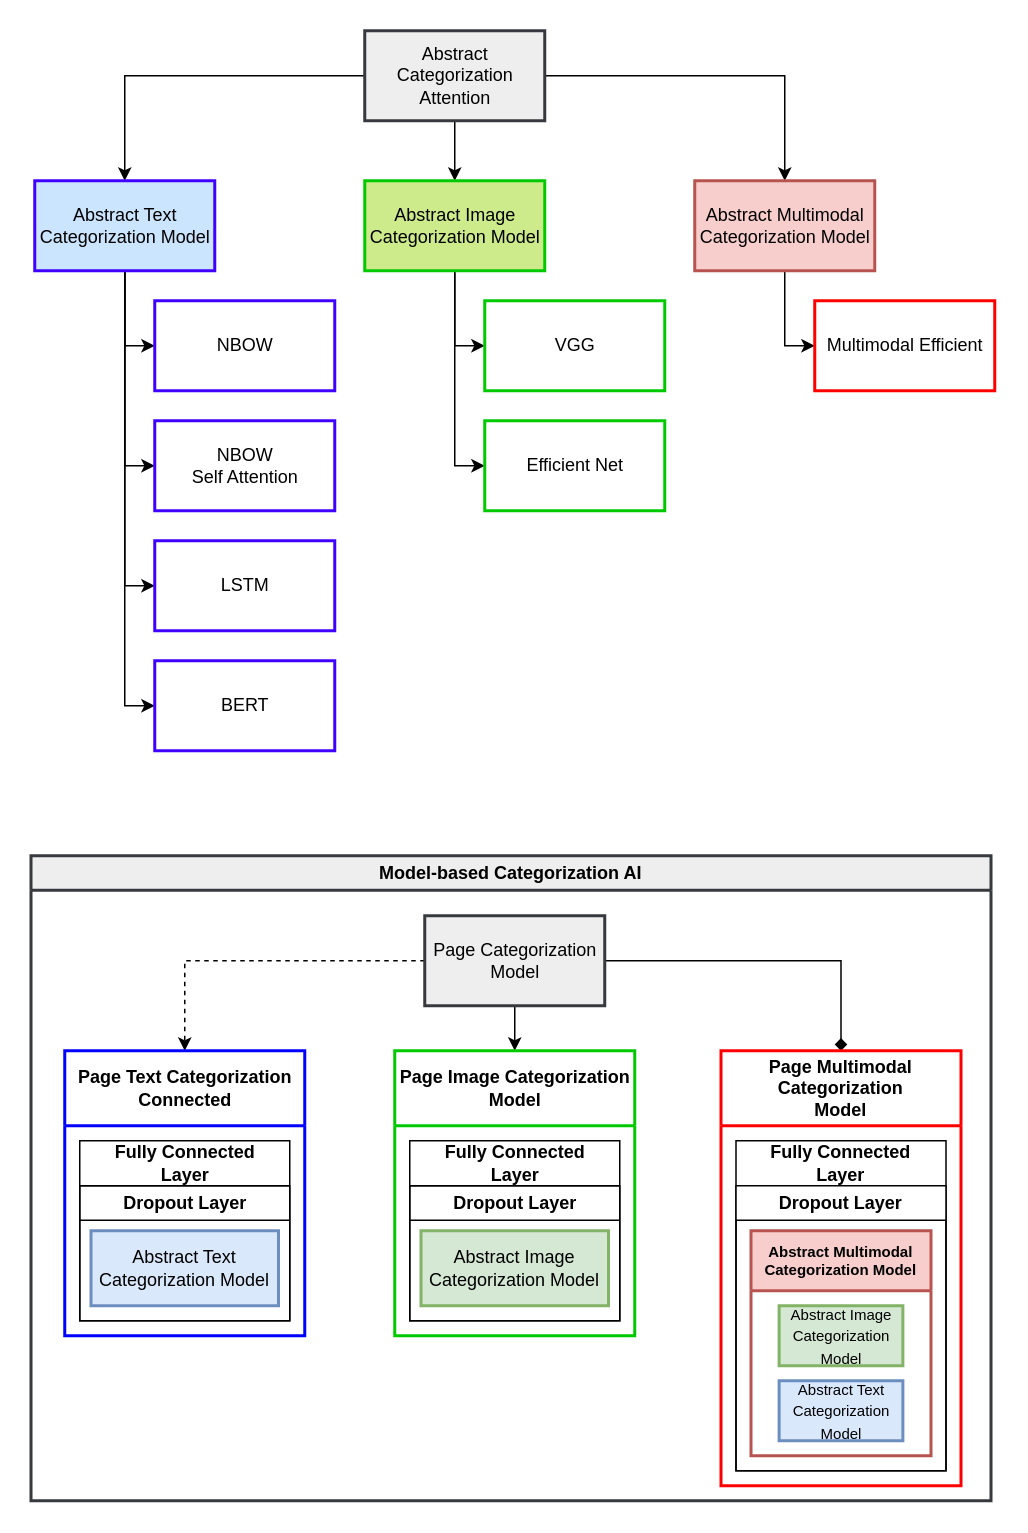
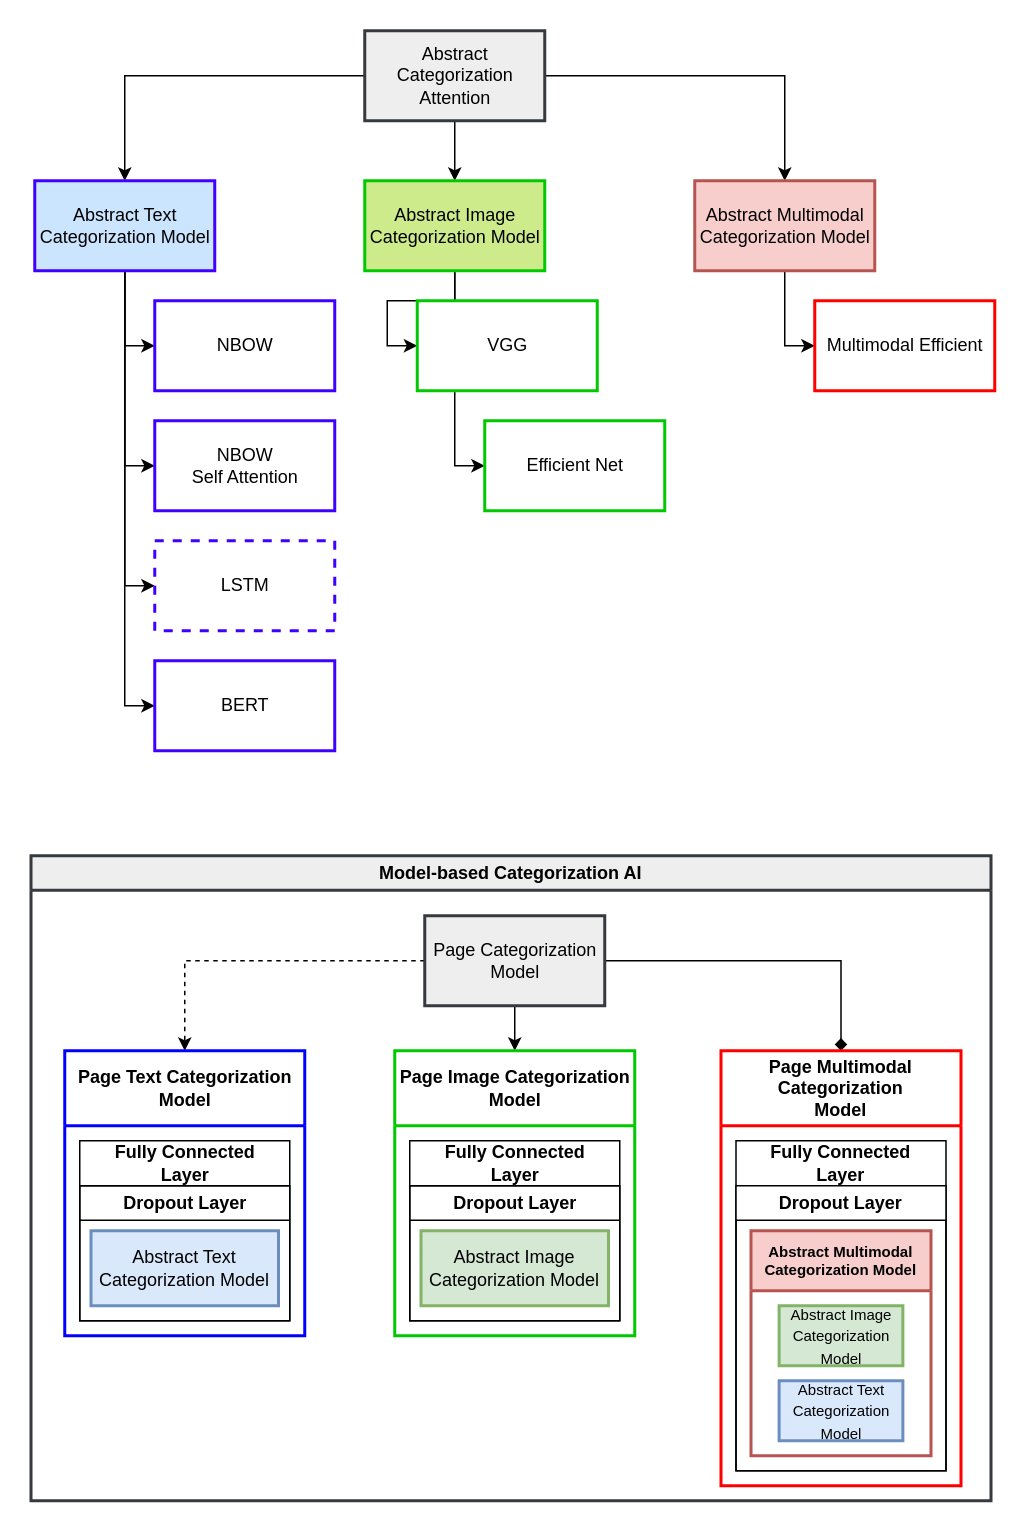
node "VGG": moved (575, 346) -> (507, 346)
node "LSTM": style solid -> dashed
node "Page Text Categorization Connected": label "Page Text Categorization Connected" -> "Page Text Categorization Model"
